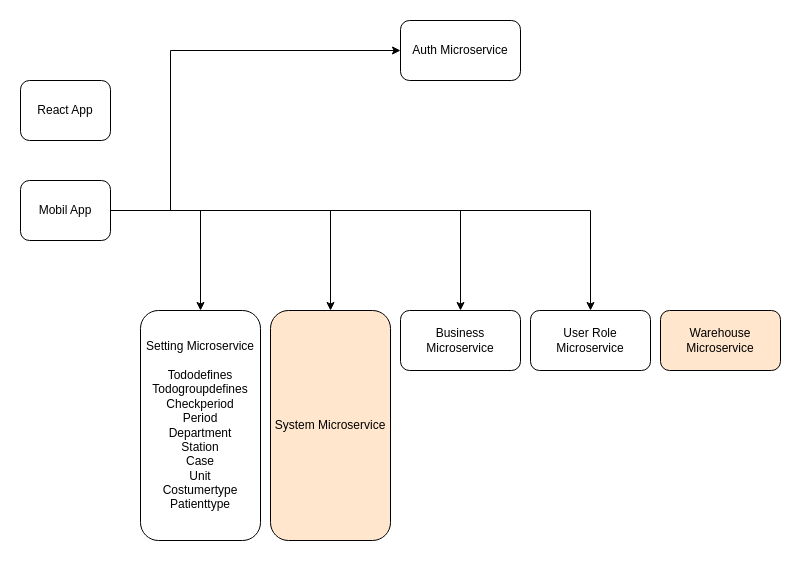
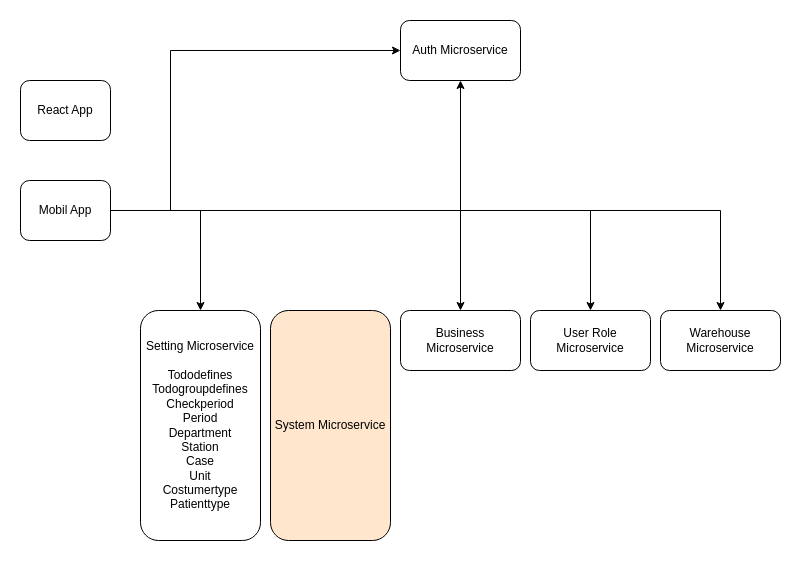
edge "Mobil App" -> "Warehouse Microservice": added
edge "Mobil App" -> "System Microservice": now "Mobil App" -> "Auth Microservice"
node "Warehouse Microservice": fillcolor #ffe6cc -> #ffffff
